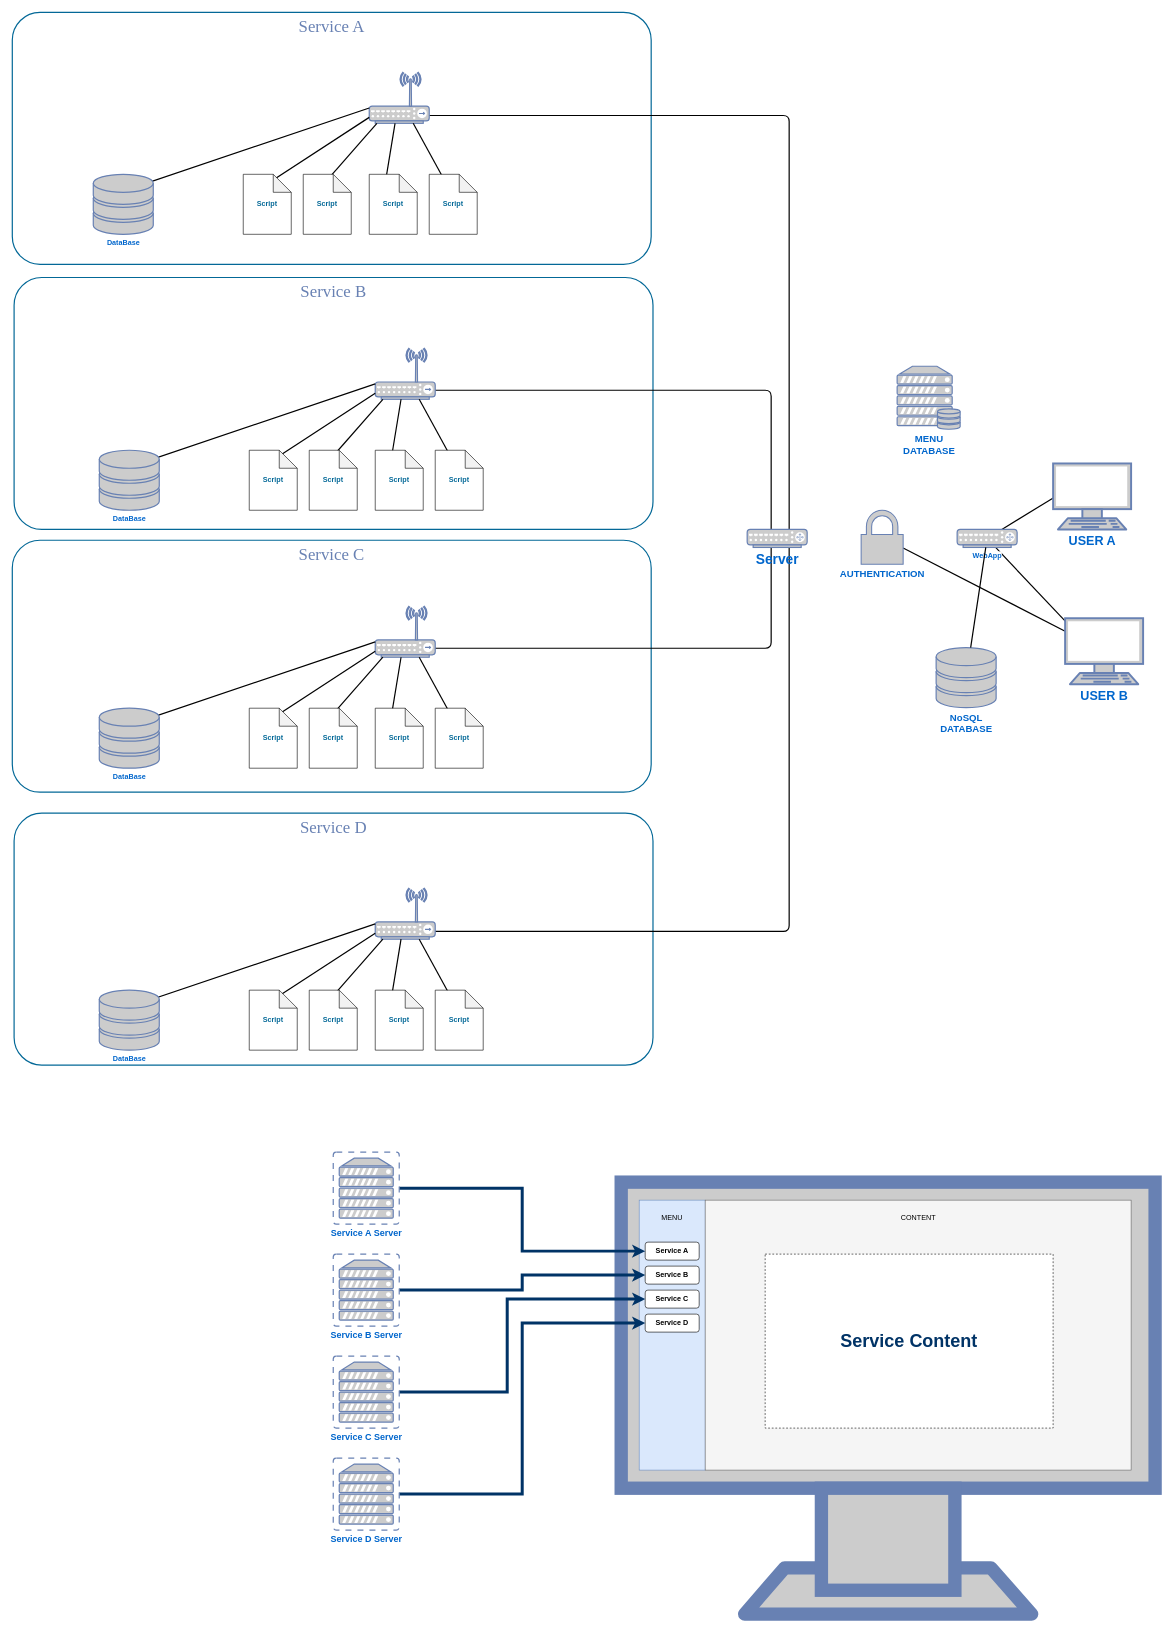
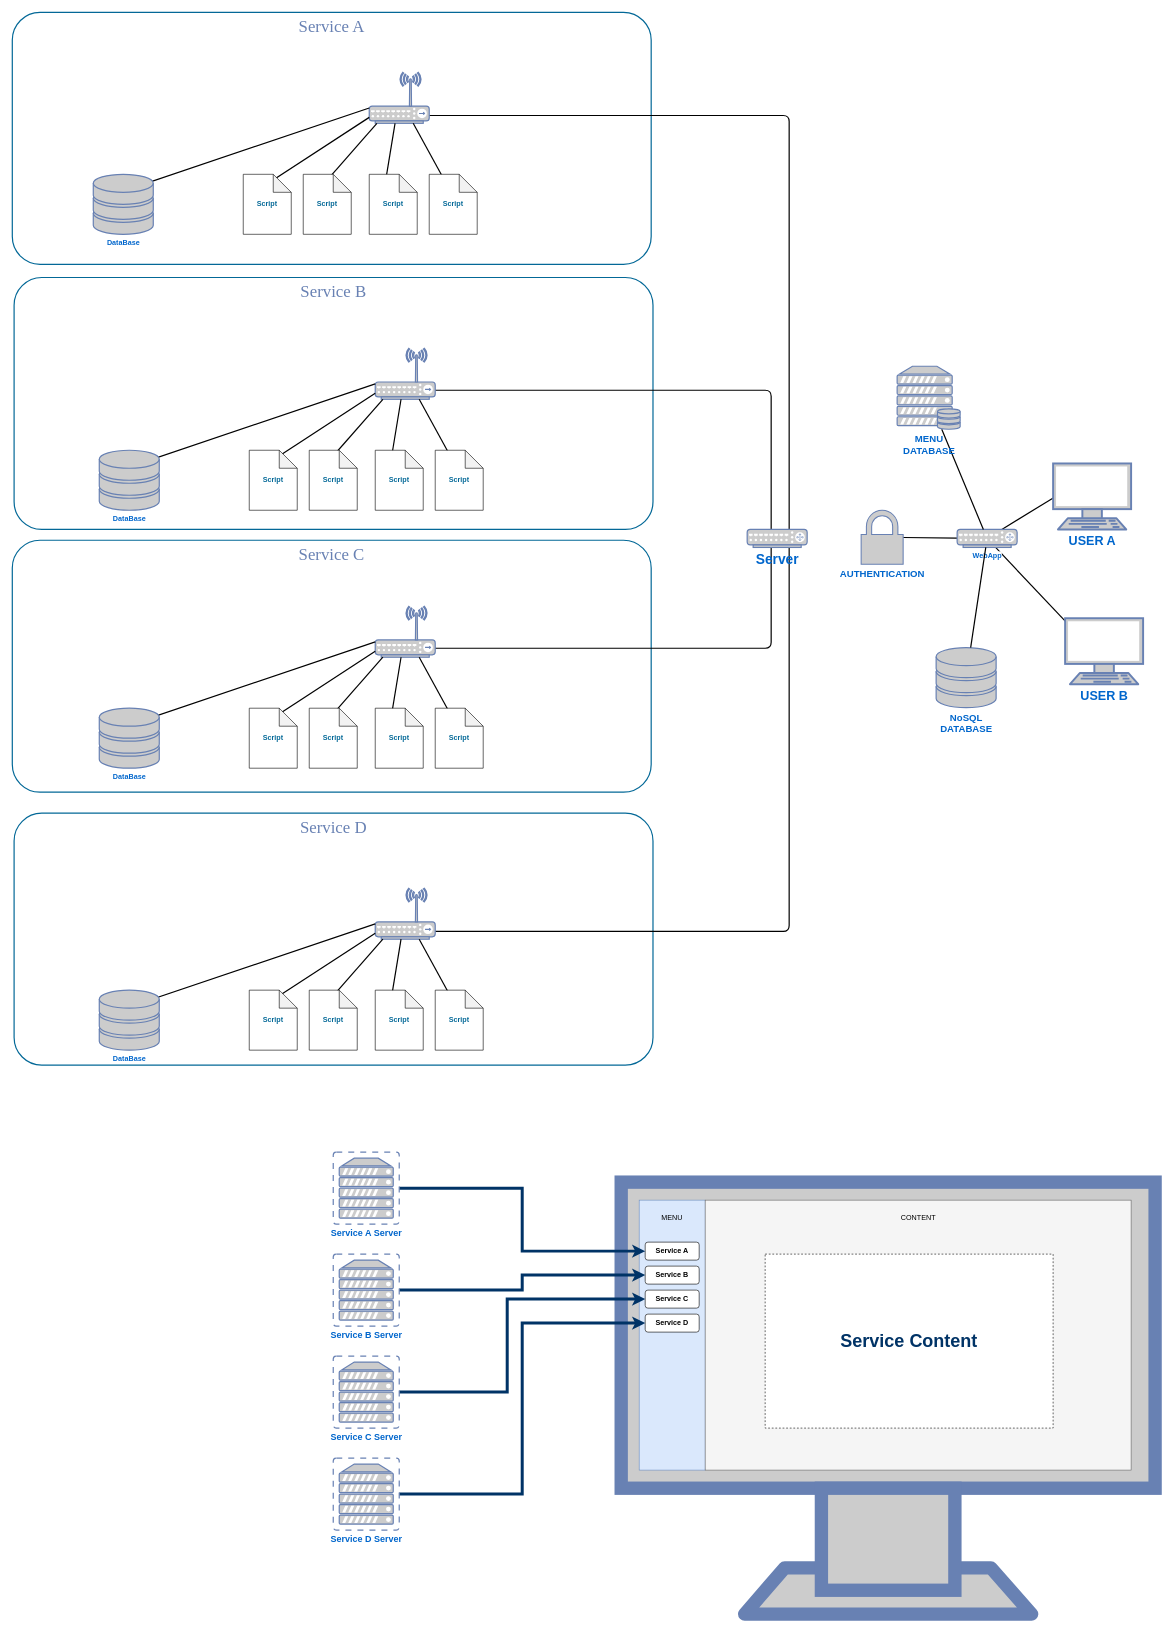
edge "MENU DATABASE" -- "WebApp": added
edge "AUTHENTICATION" -- "USER B": now "AUTHENTICATION" -- "WebApp"
